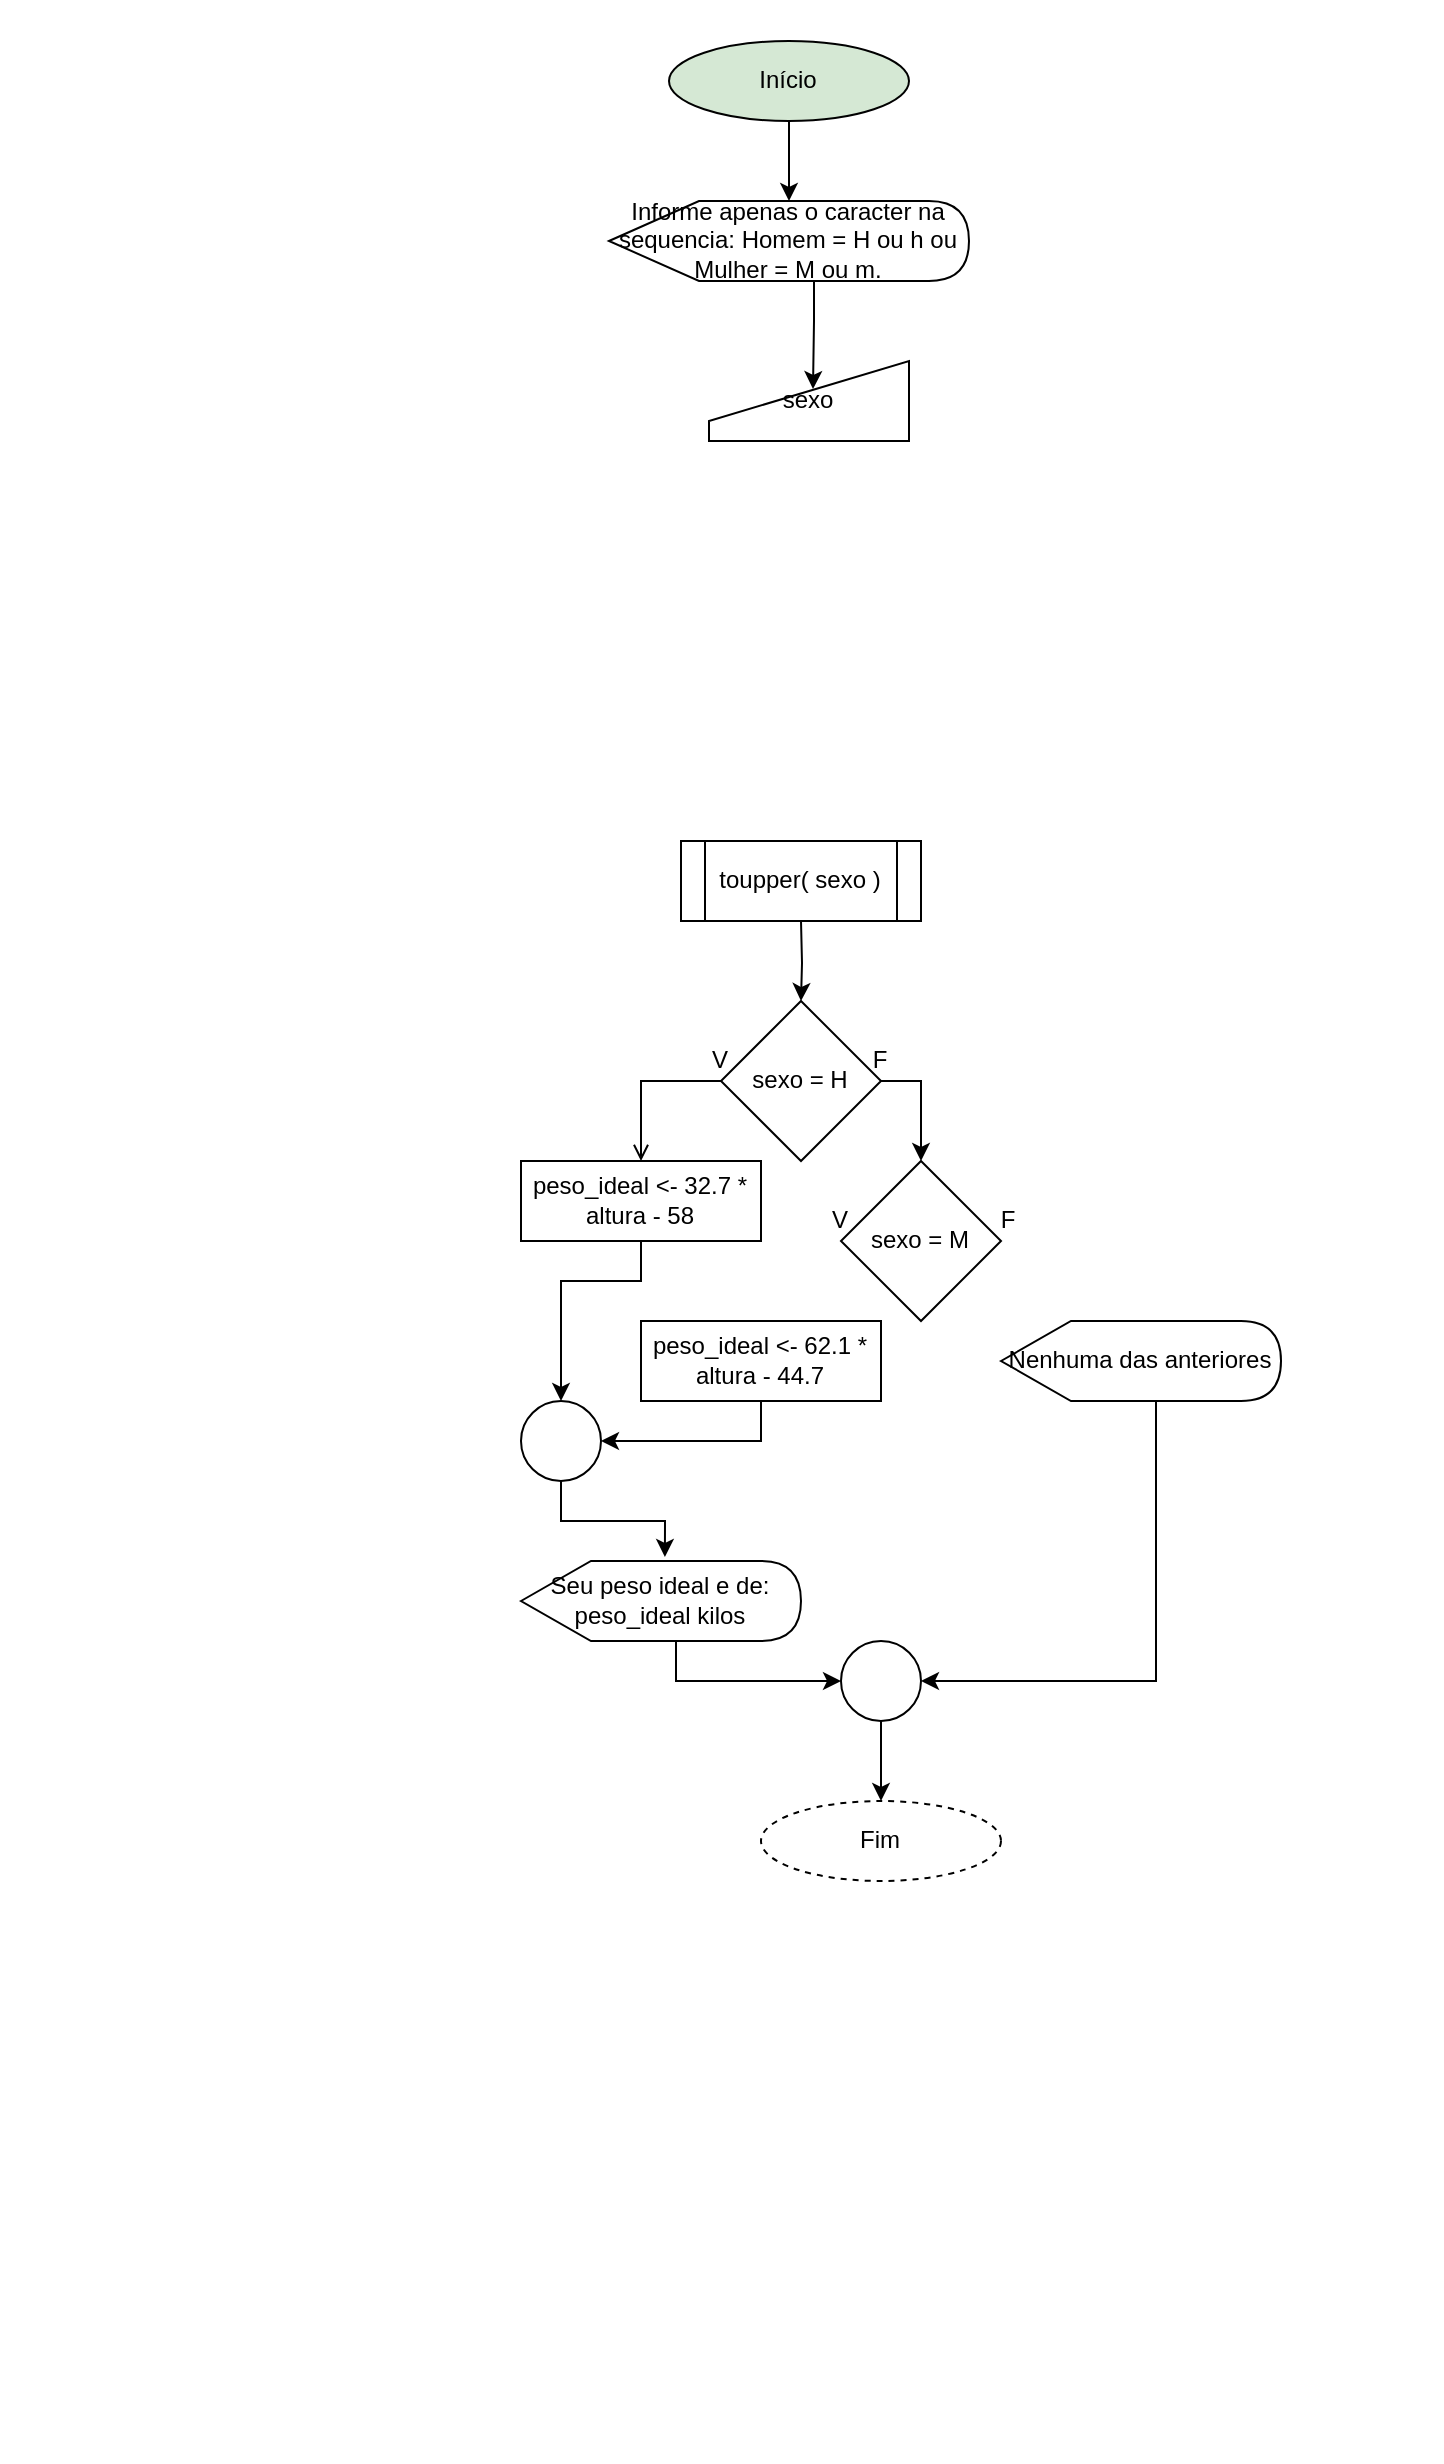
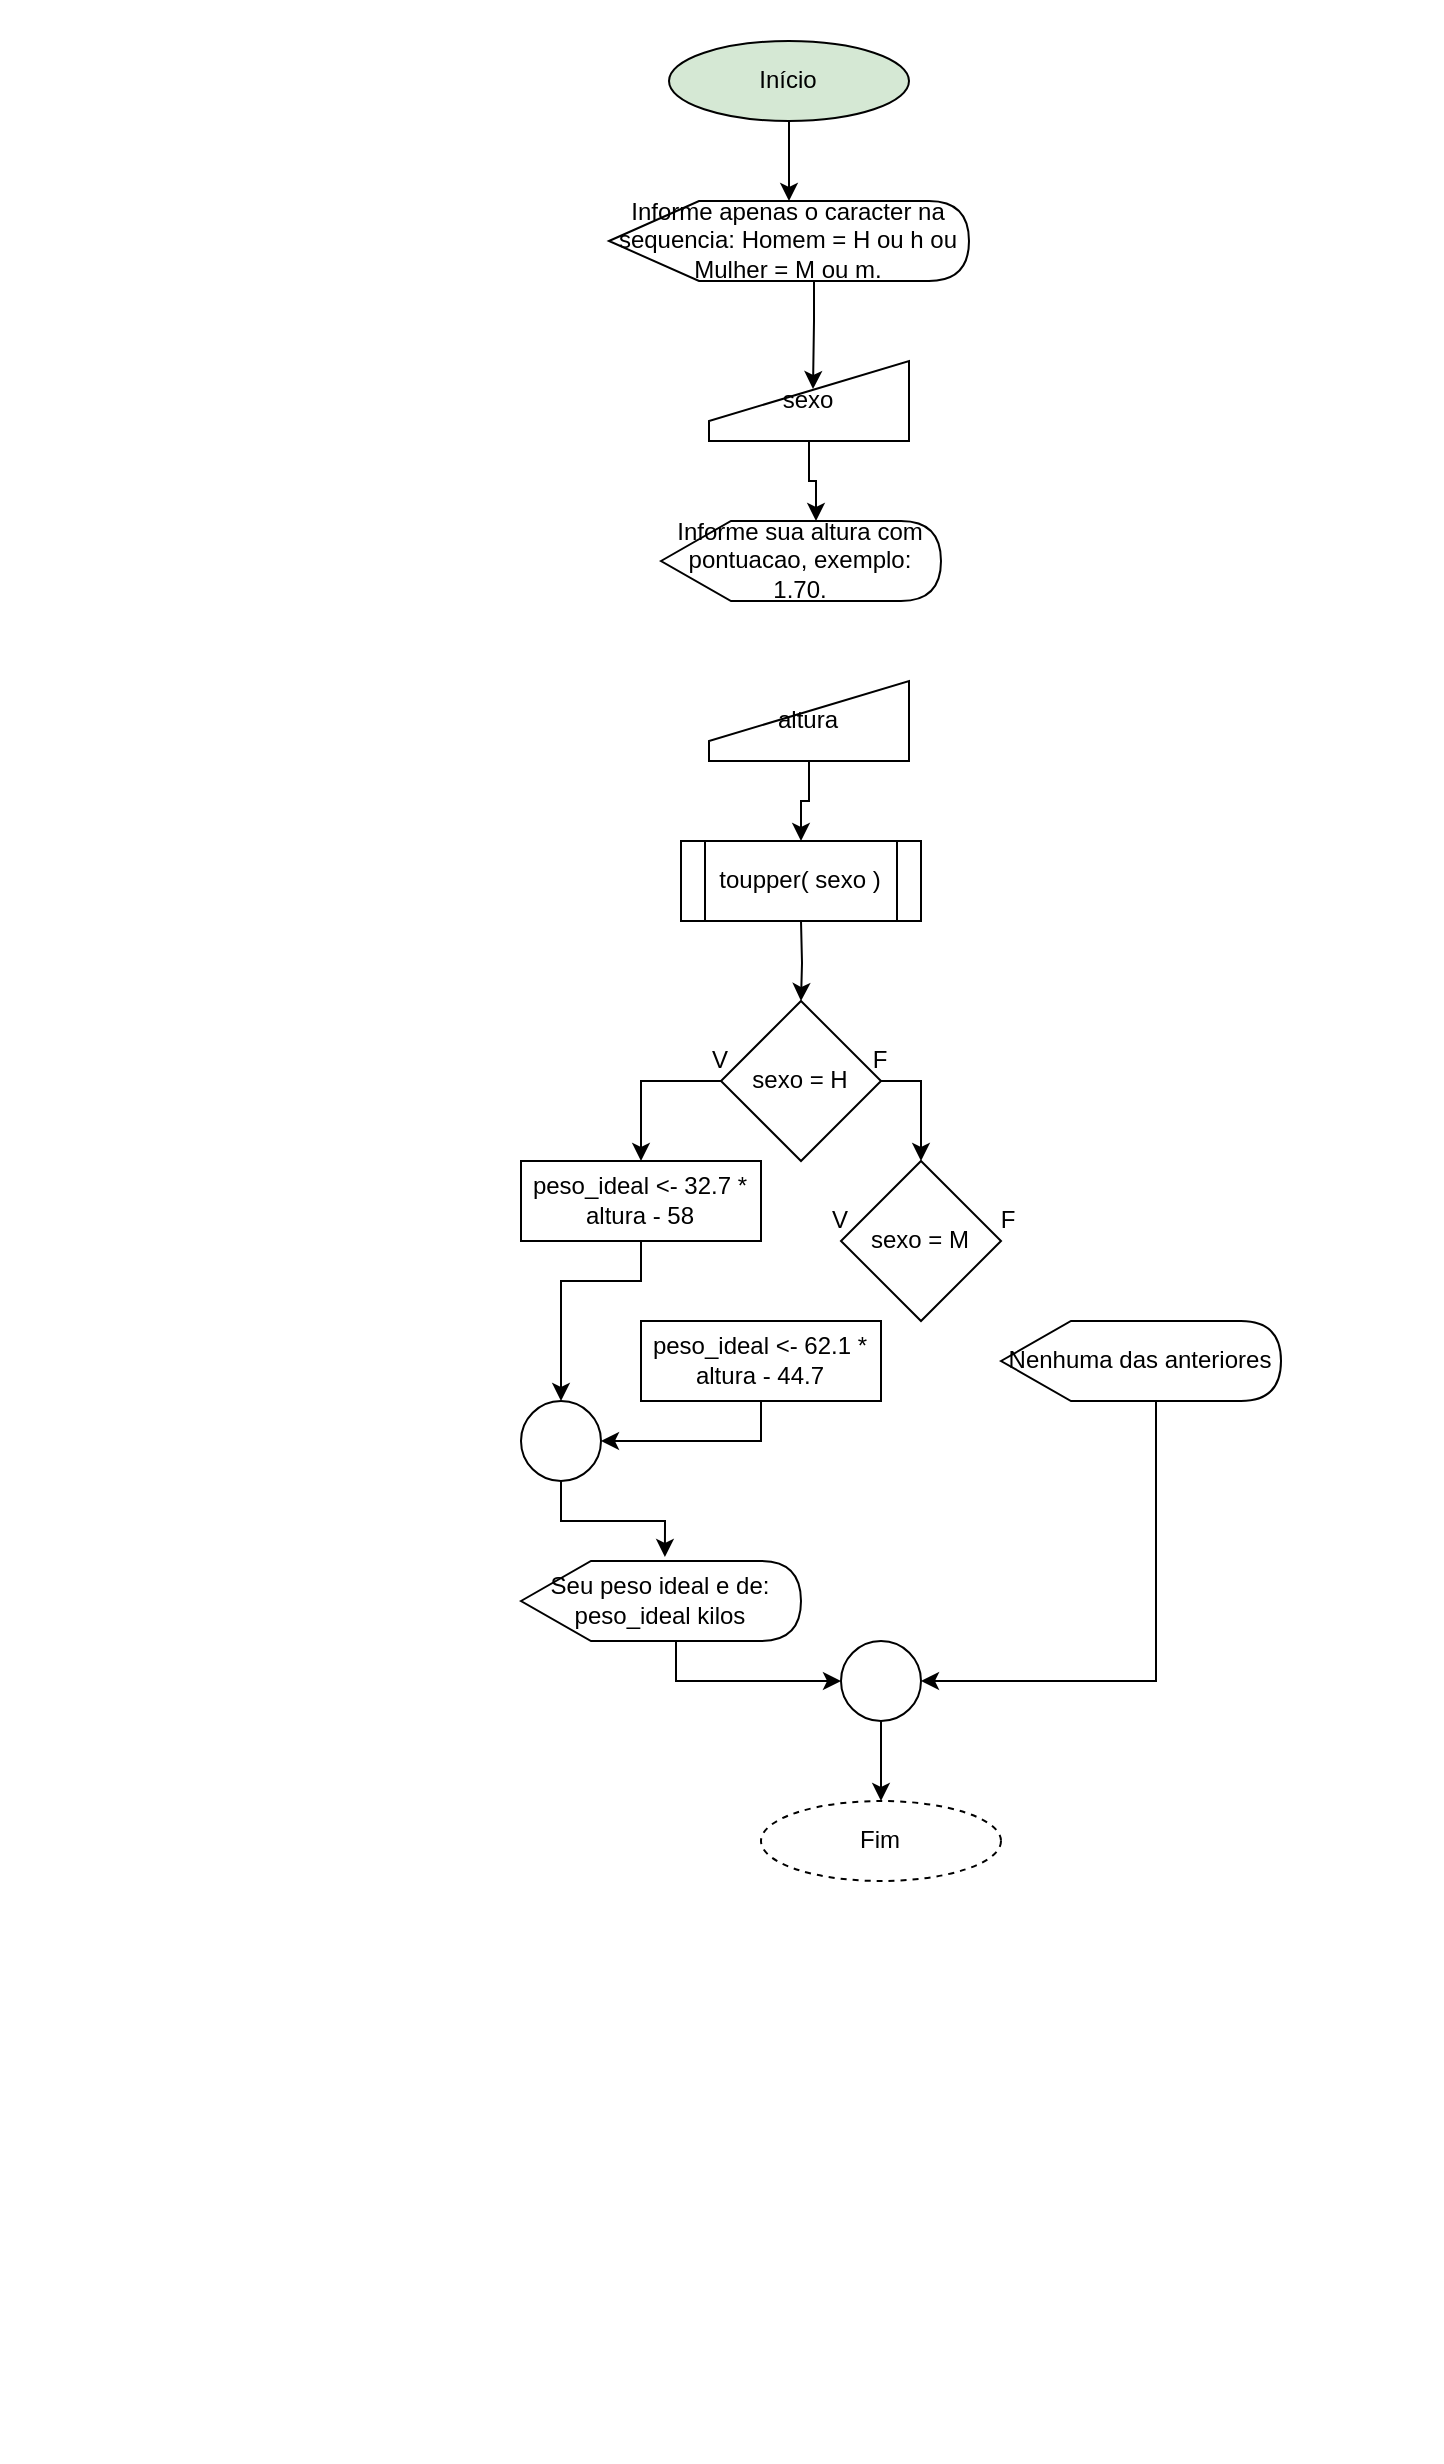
edge "sexo" -> "Informe sua altura com pontuacao, exemplo: 1.70.": added
node "Informe sua altura com pontuacao, exemplo: 1.70.": added
node "altura": added
edge "altura" -> "toupper( sexo )": added
edge "sexo = H" -> "peso_ideal <- 32.7 * altura - 58": arrowhead open -> classic
